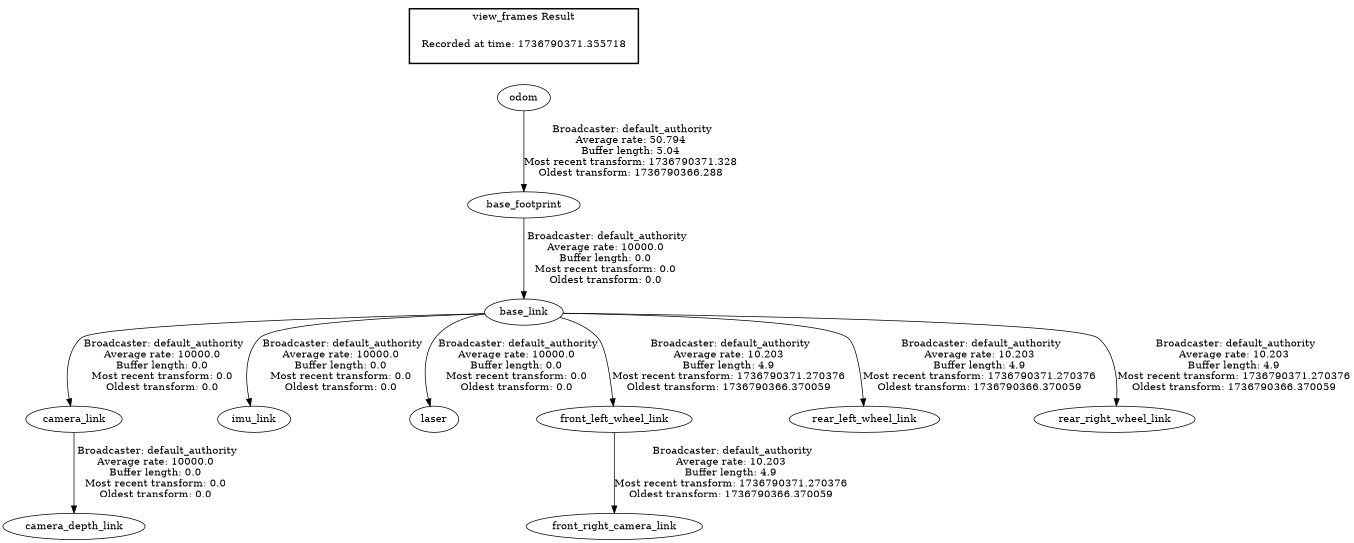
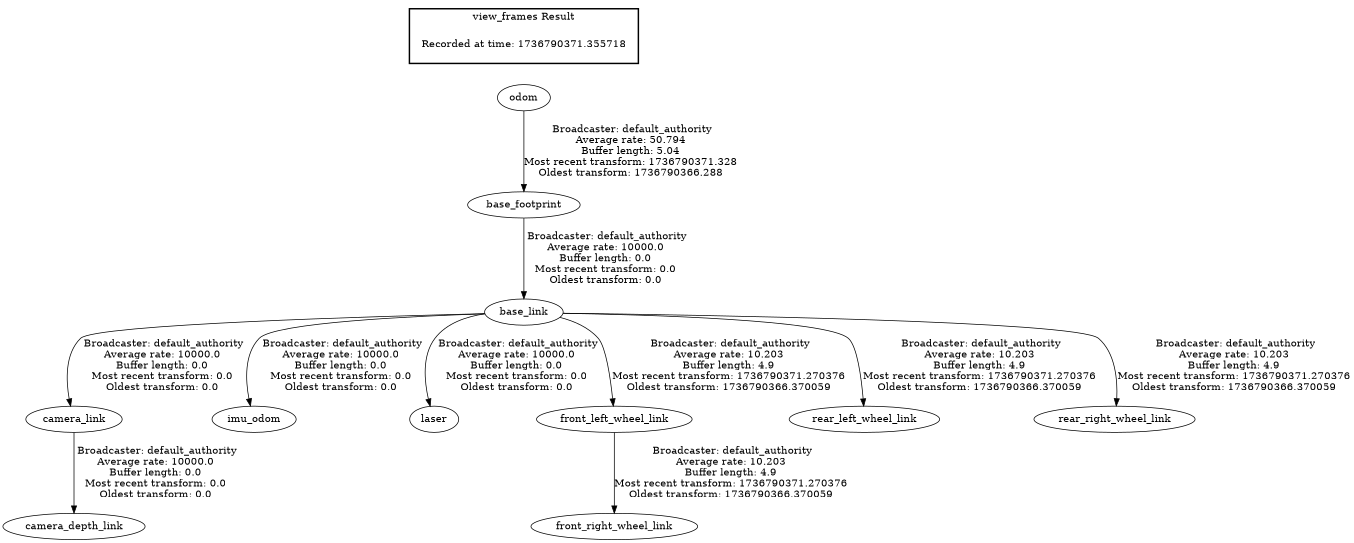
node "imu_link": label "imu_link" -> "imu_odom"
node "front_right_camera_link": label "front_right_camera_link" -> "front_right_wheel_link"
